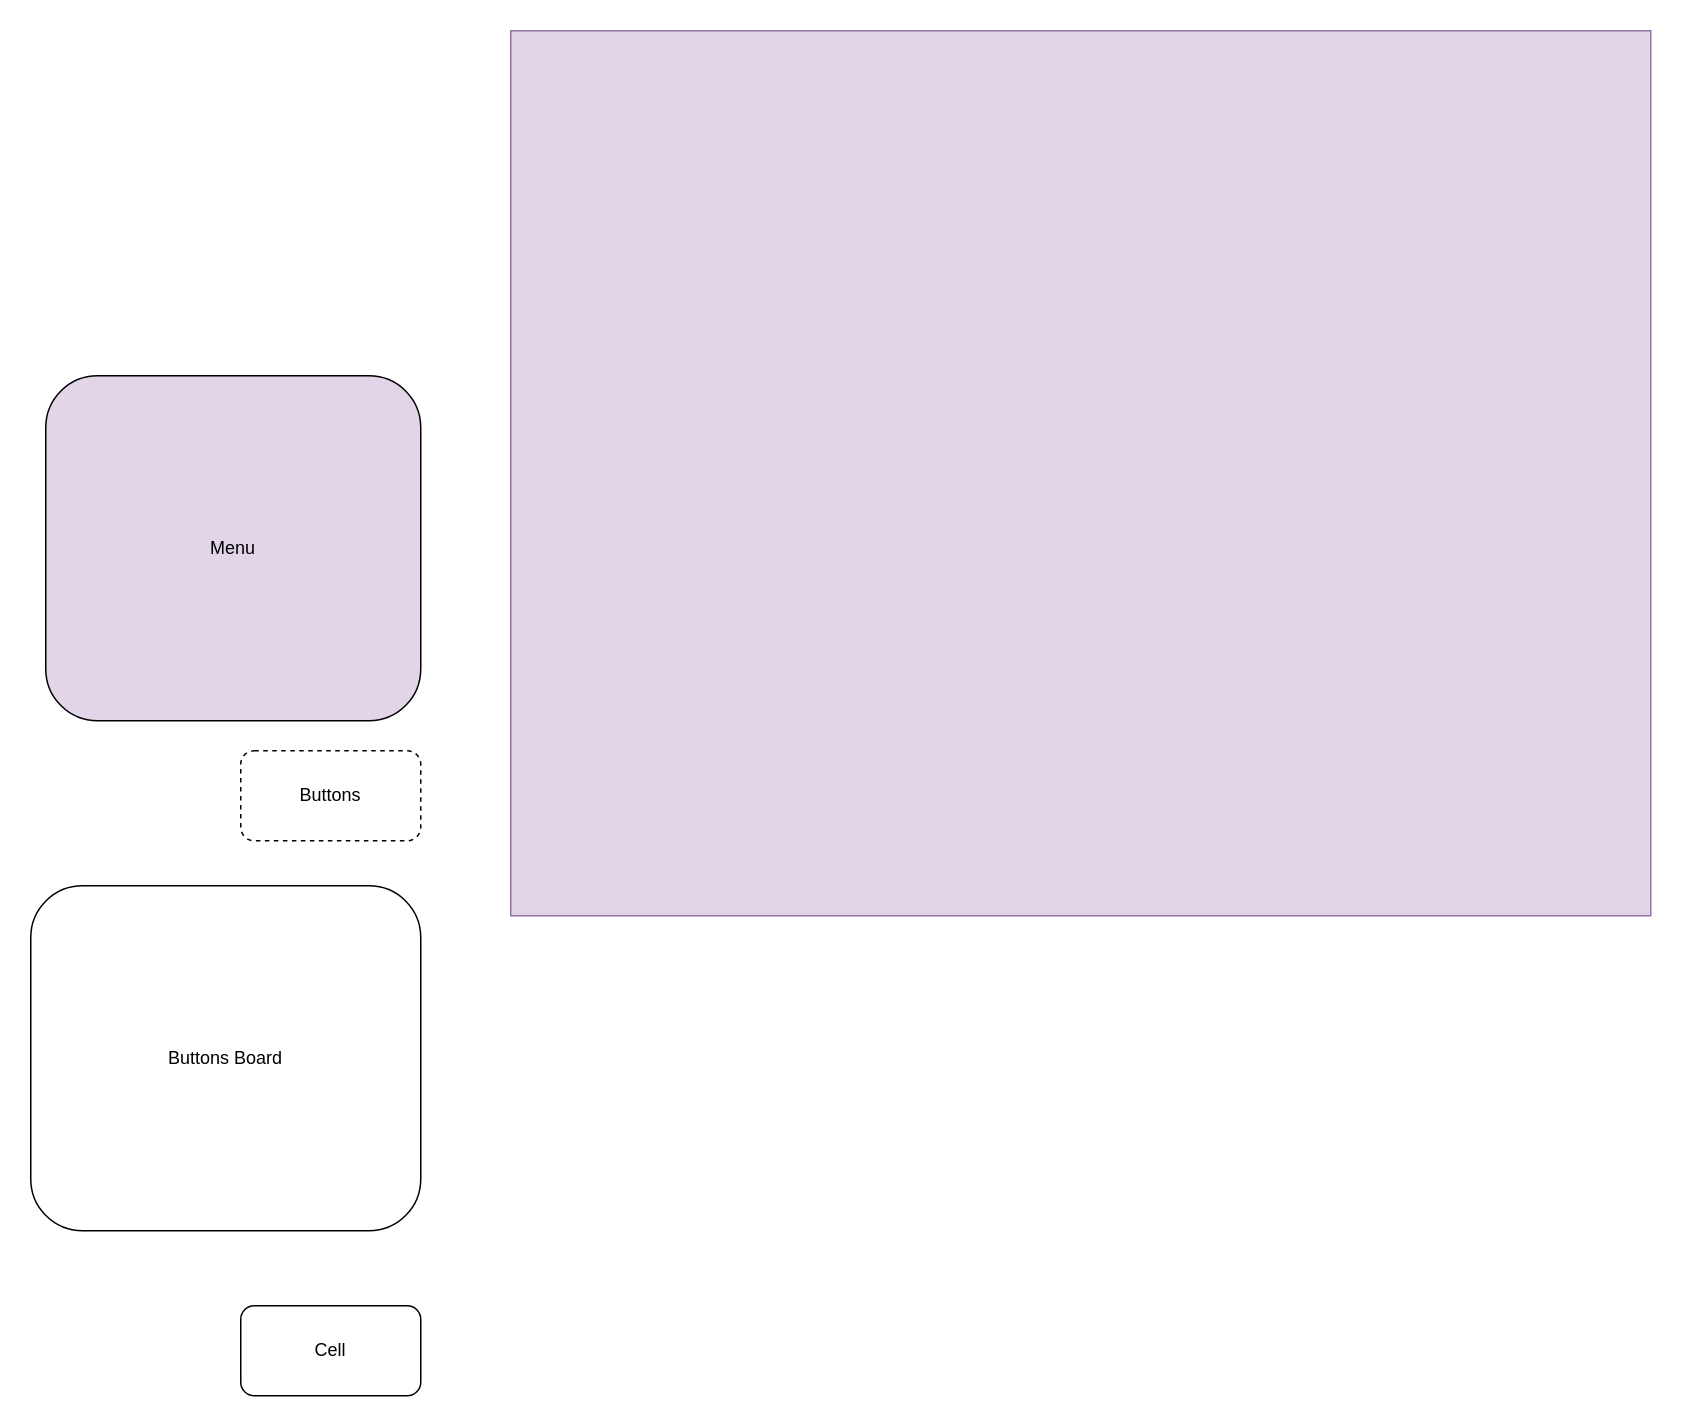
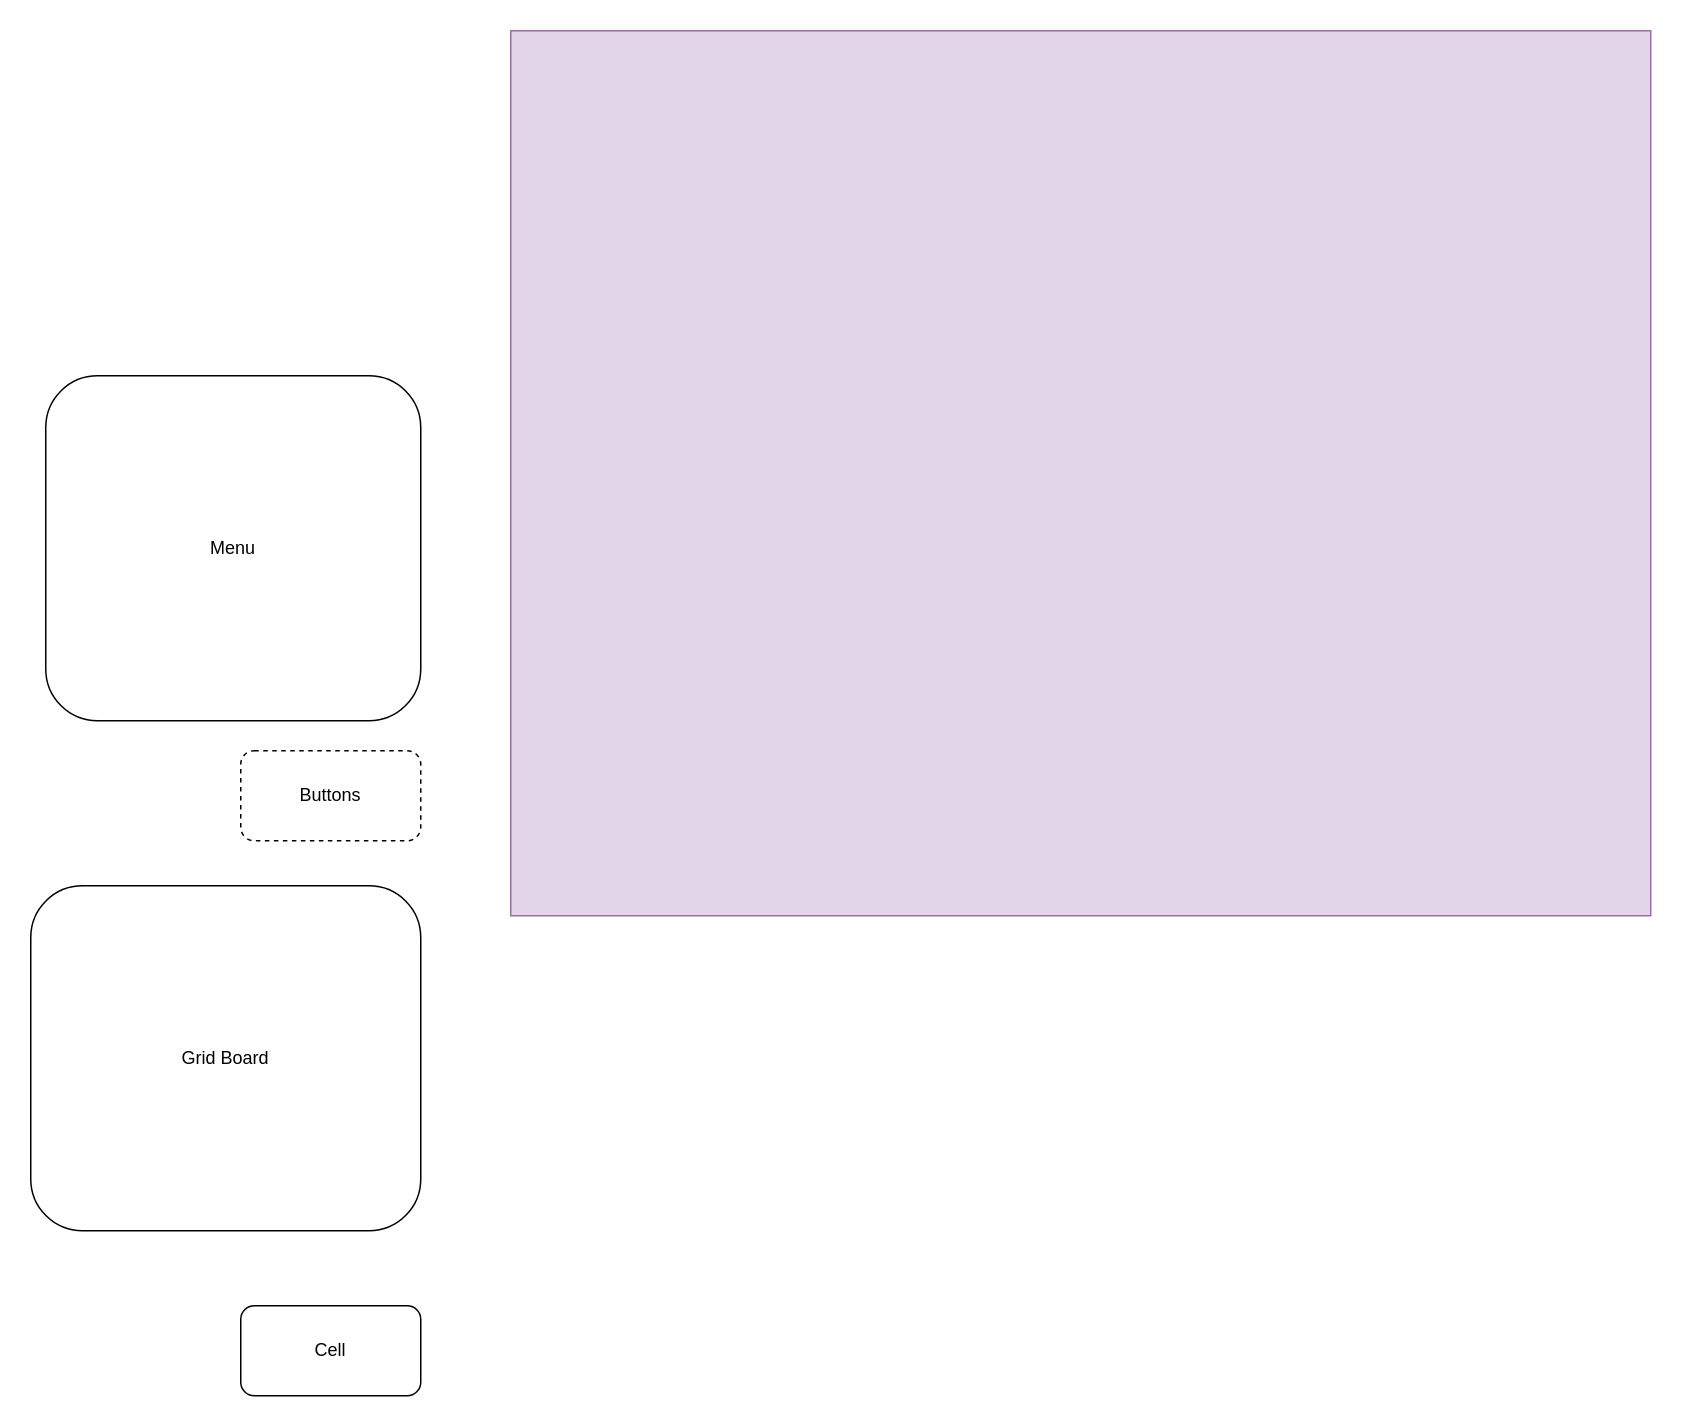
node "Menu": fillcolor #e1d5e7 -> #ffffff
node "Buttons Board": label "Buttons Board" -> "Grid Board"
